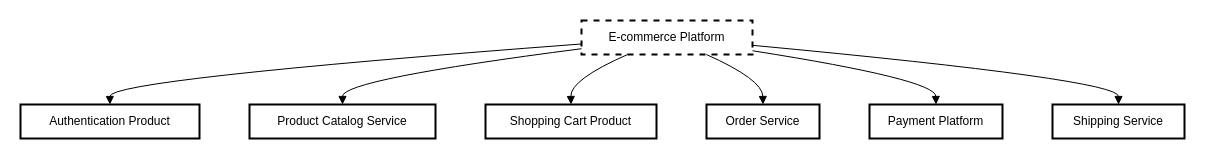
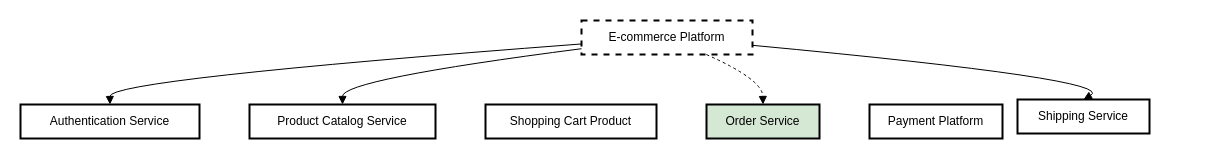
edge "E-commerce Platform" -> "Payment Platform": removed
edge "E-commerce Platform" -> "Shopping Cart Product": removed
edge "E-commerce Platform" -> "Order Service": style solid -> dashed
node "Authentication Product": label "Authentication Product" -> "Authentication Service"
node "Order Service": fillcolor #ffffff -> #d5e8d4
node "Shipping Service": moved (1119, 122) -> (1084, 117)
